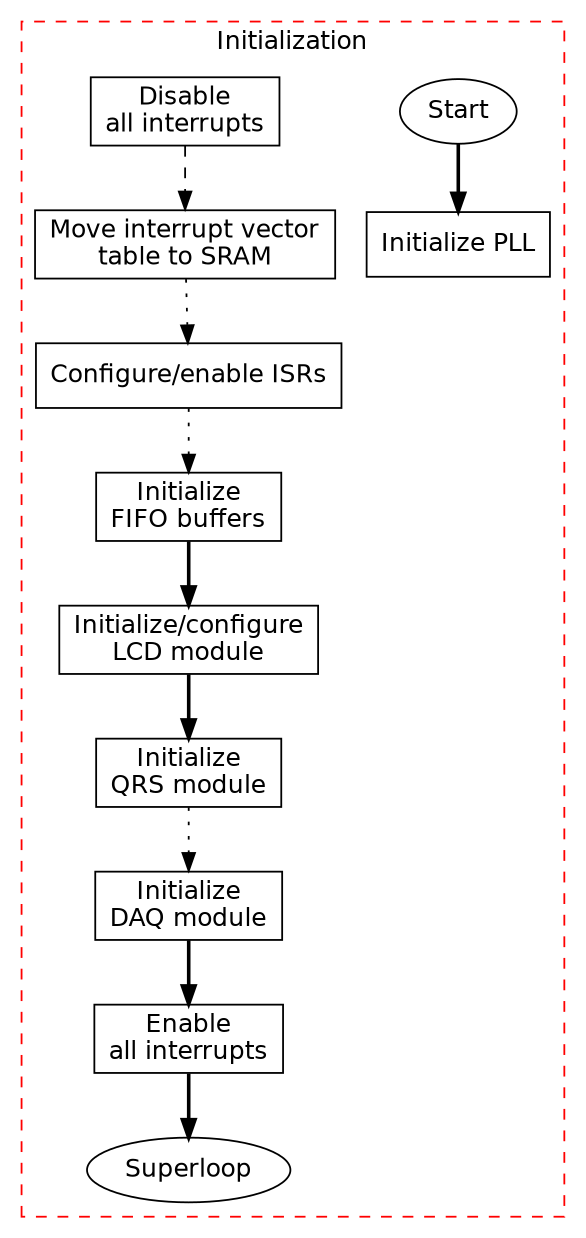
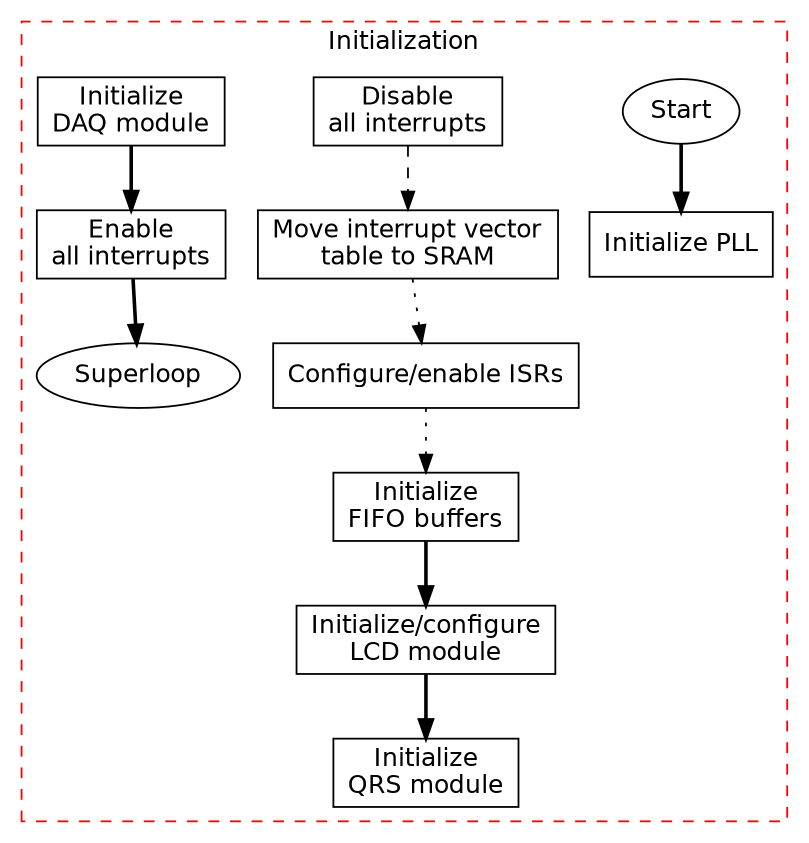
edge "Initialize QRS module" -> "Initialize DAQ module": removed
